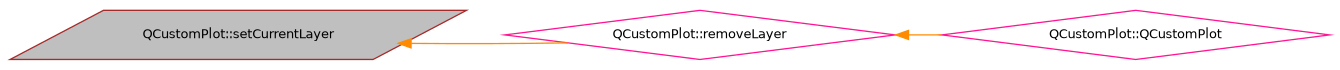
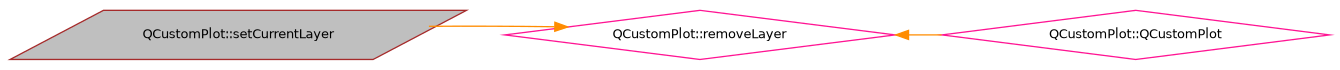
edge "QCustomPlot::removeLayer" -> "QCustomPlot::setCurrentLayer": reversed
